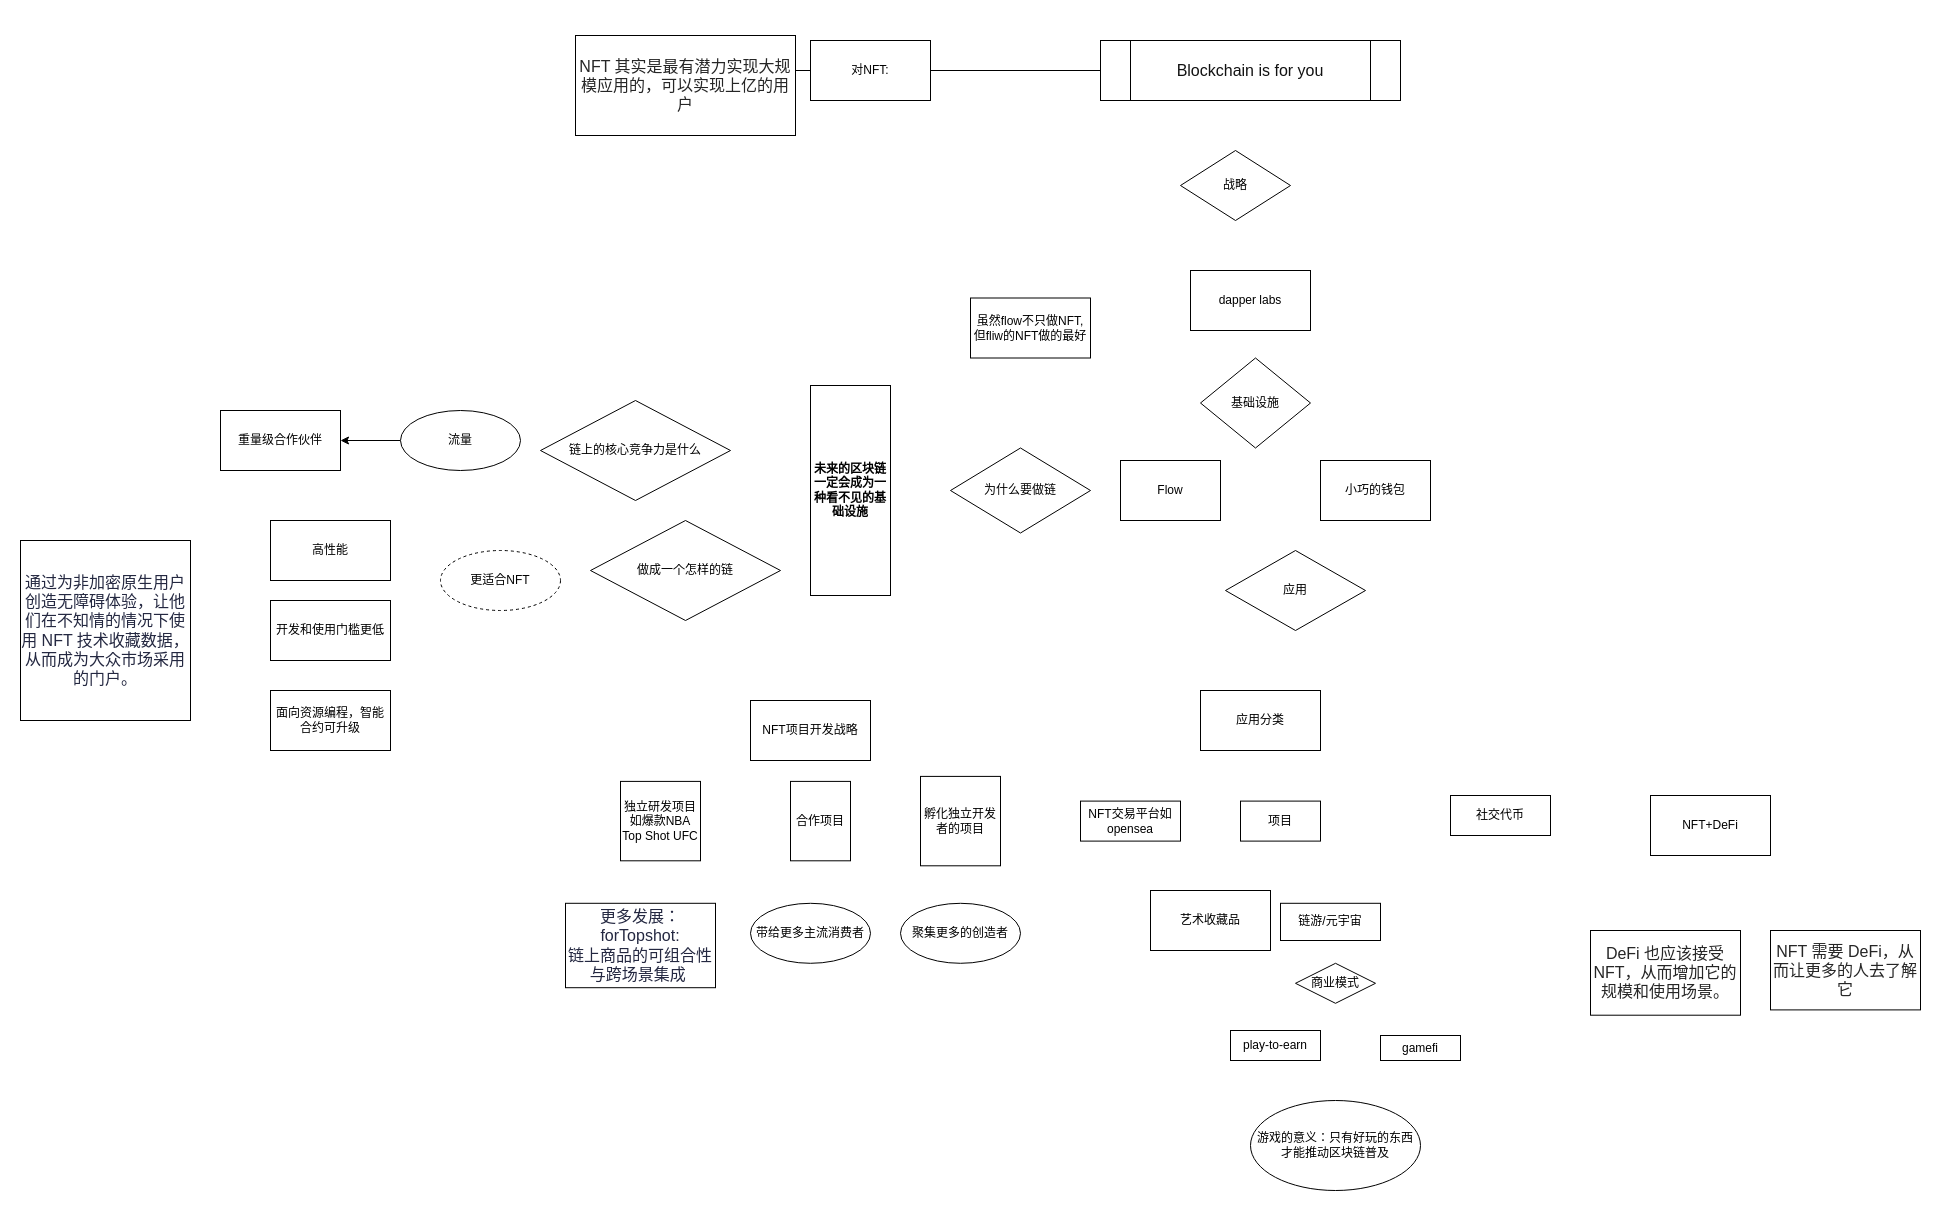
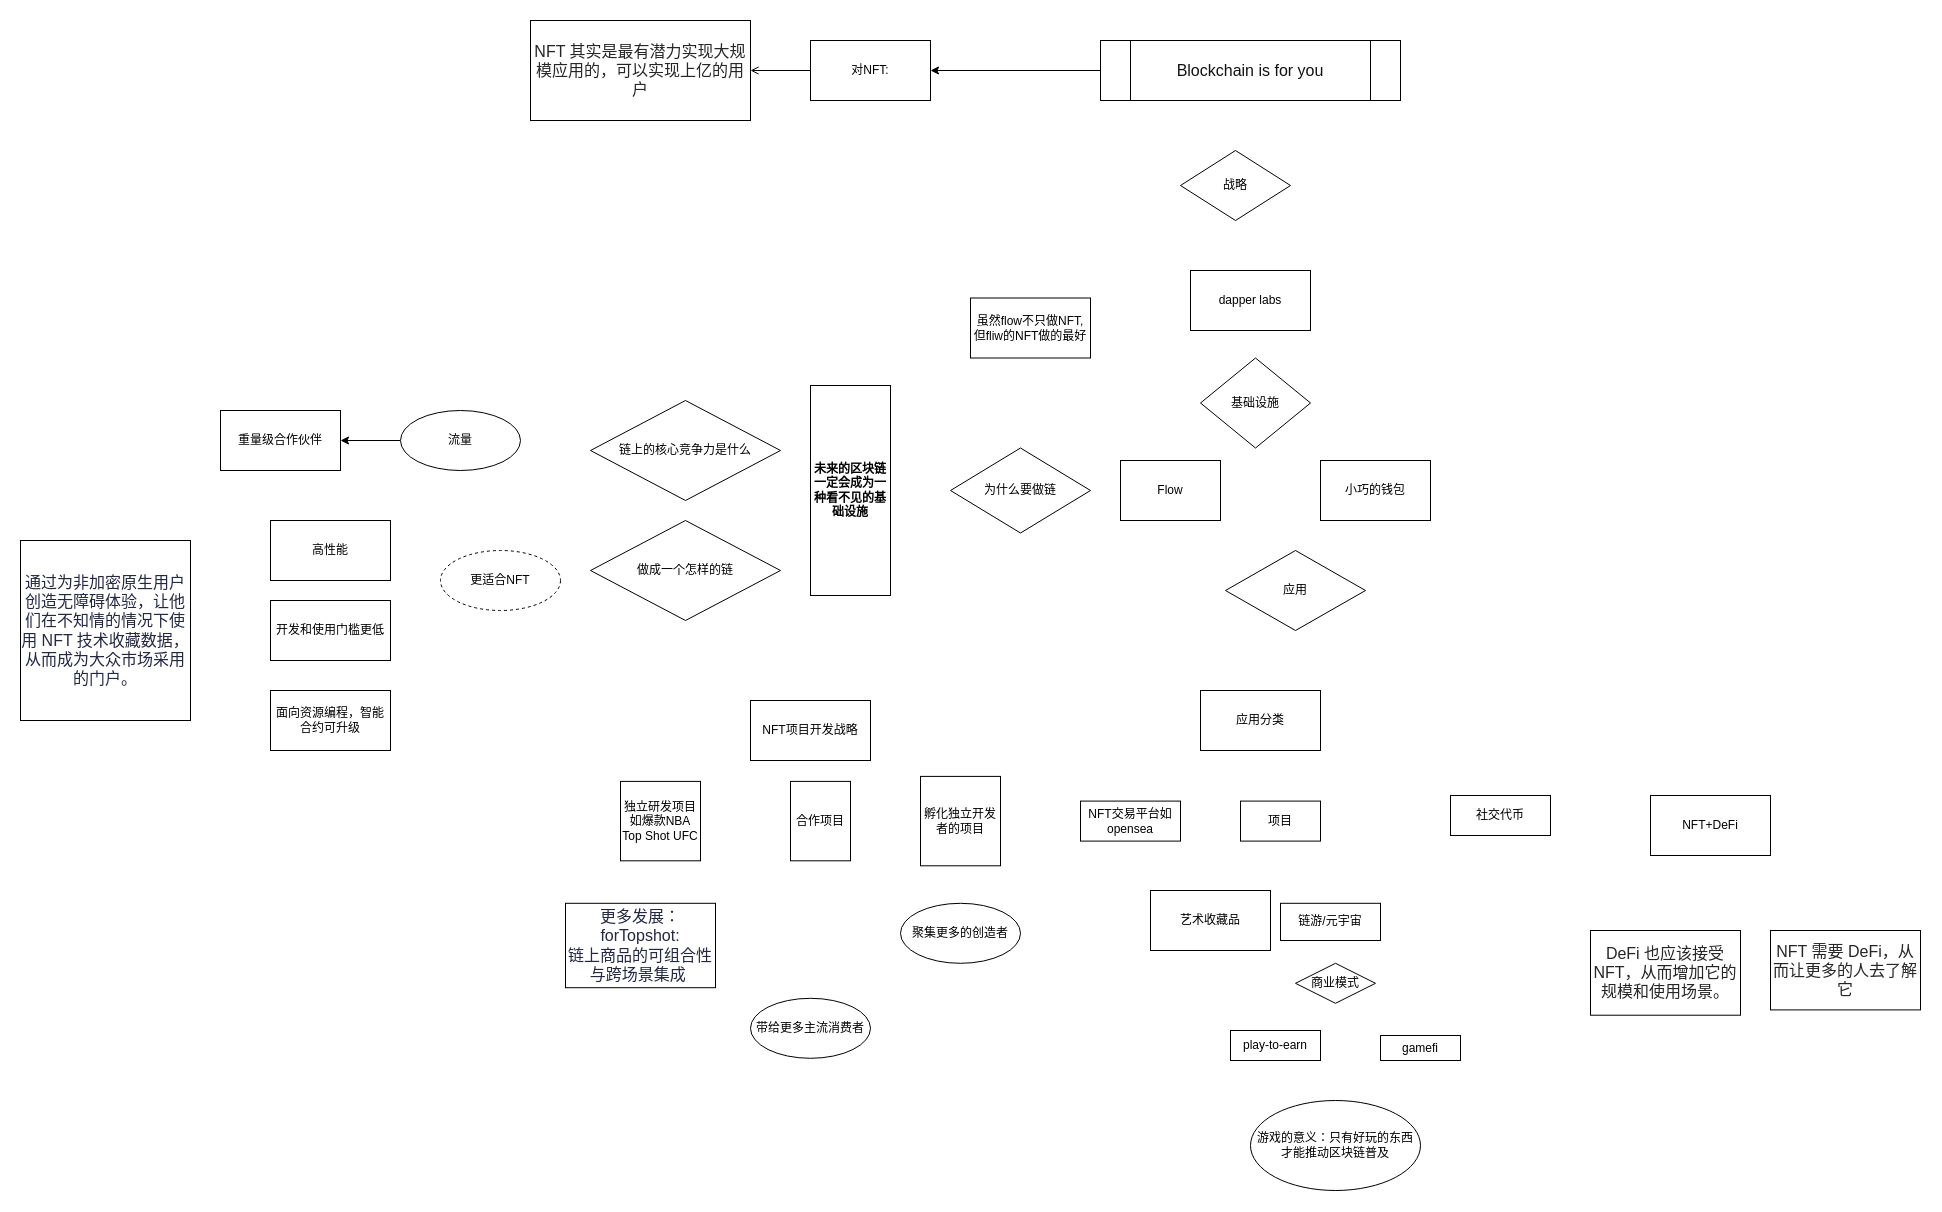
edge "对NFT:" -- "Blockchain is for you": arrowhead none -> classic
node "NFT 其实是最有潜力实现大规模应用的，可以实现上亿的用户": moved (686, 86) -> (641, 71)
node "链上的核心竞争力是什么": moved (636, 451) -> (686, 451)
node "带给更多主流消费者": moved (811, 933) -> (811, 1028)
